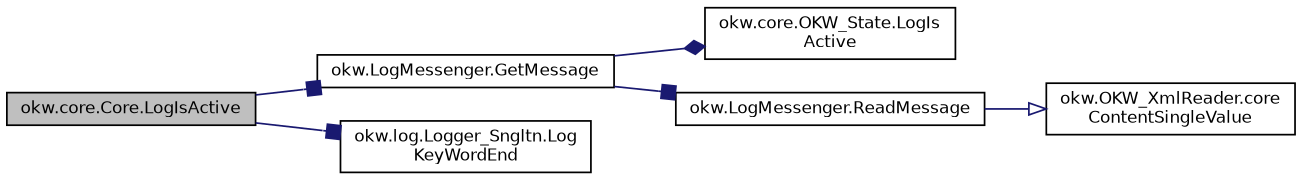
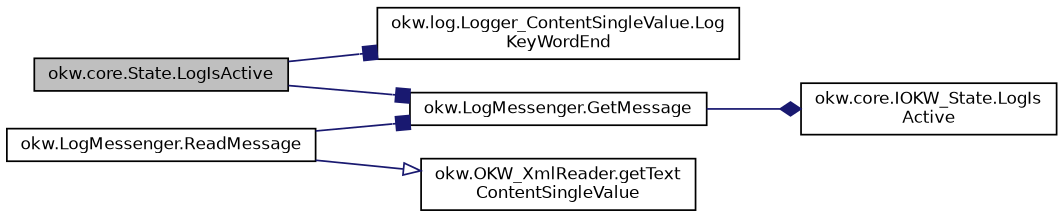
node "okw.core.OKW_State.LogIs Active": label "okw.core.OKW_State.LogIs Active" -> "okw.core.IOKW_State.LogIs Active"
edge "okw.LogMessenger.GetMessage" -> "okw.LogMessenger.ReadMessage": reversed
node "okw.core.Core.LogIsActive": label "okw.core.Core.LogIsActive" -> "okw.core.State.LogIsActive"
node "okw.OKW_XmlReader.core ContentSingleValue": label "okw.OKW_XmlReader.core ContentSingleValue" -> "okw.OKW_XmlReader.getText ContentSingleValue"
node "okw.log.Logger_Sngltn.Log KeyWordEnd": label "okw.log.Logger_Sngltn.Log KeyWordEnd" -> "okw.log.Logger_ContentSingleValue.Log KeyWordEnd"
